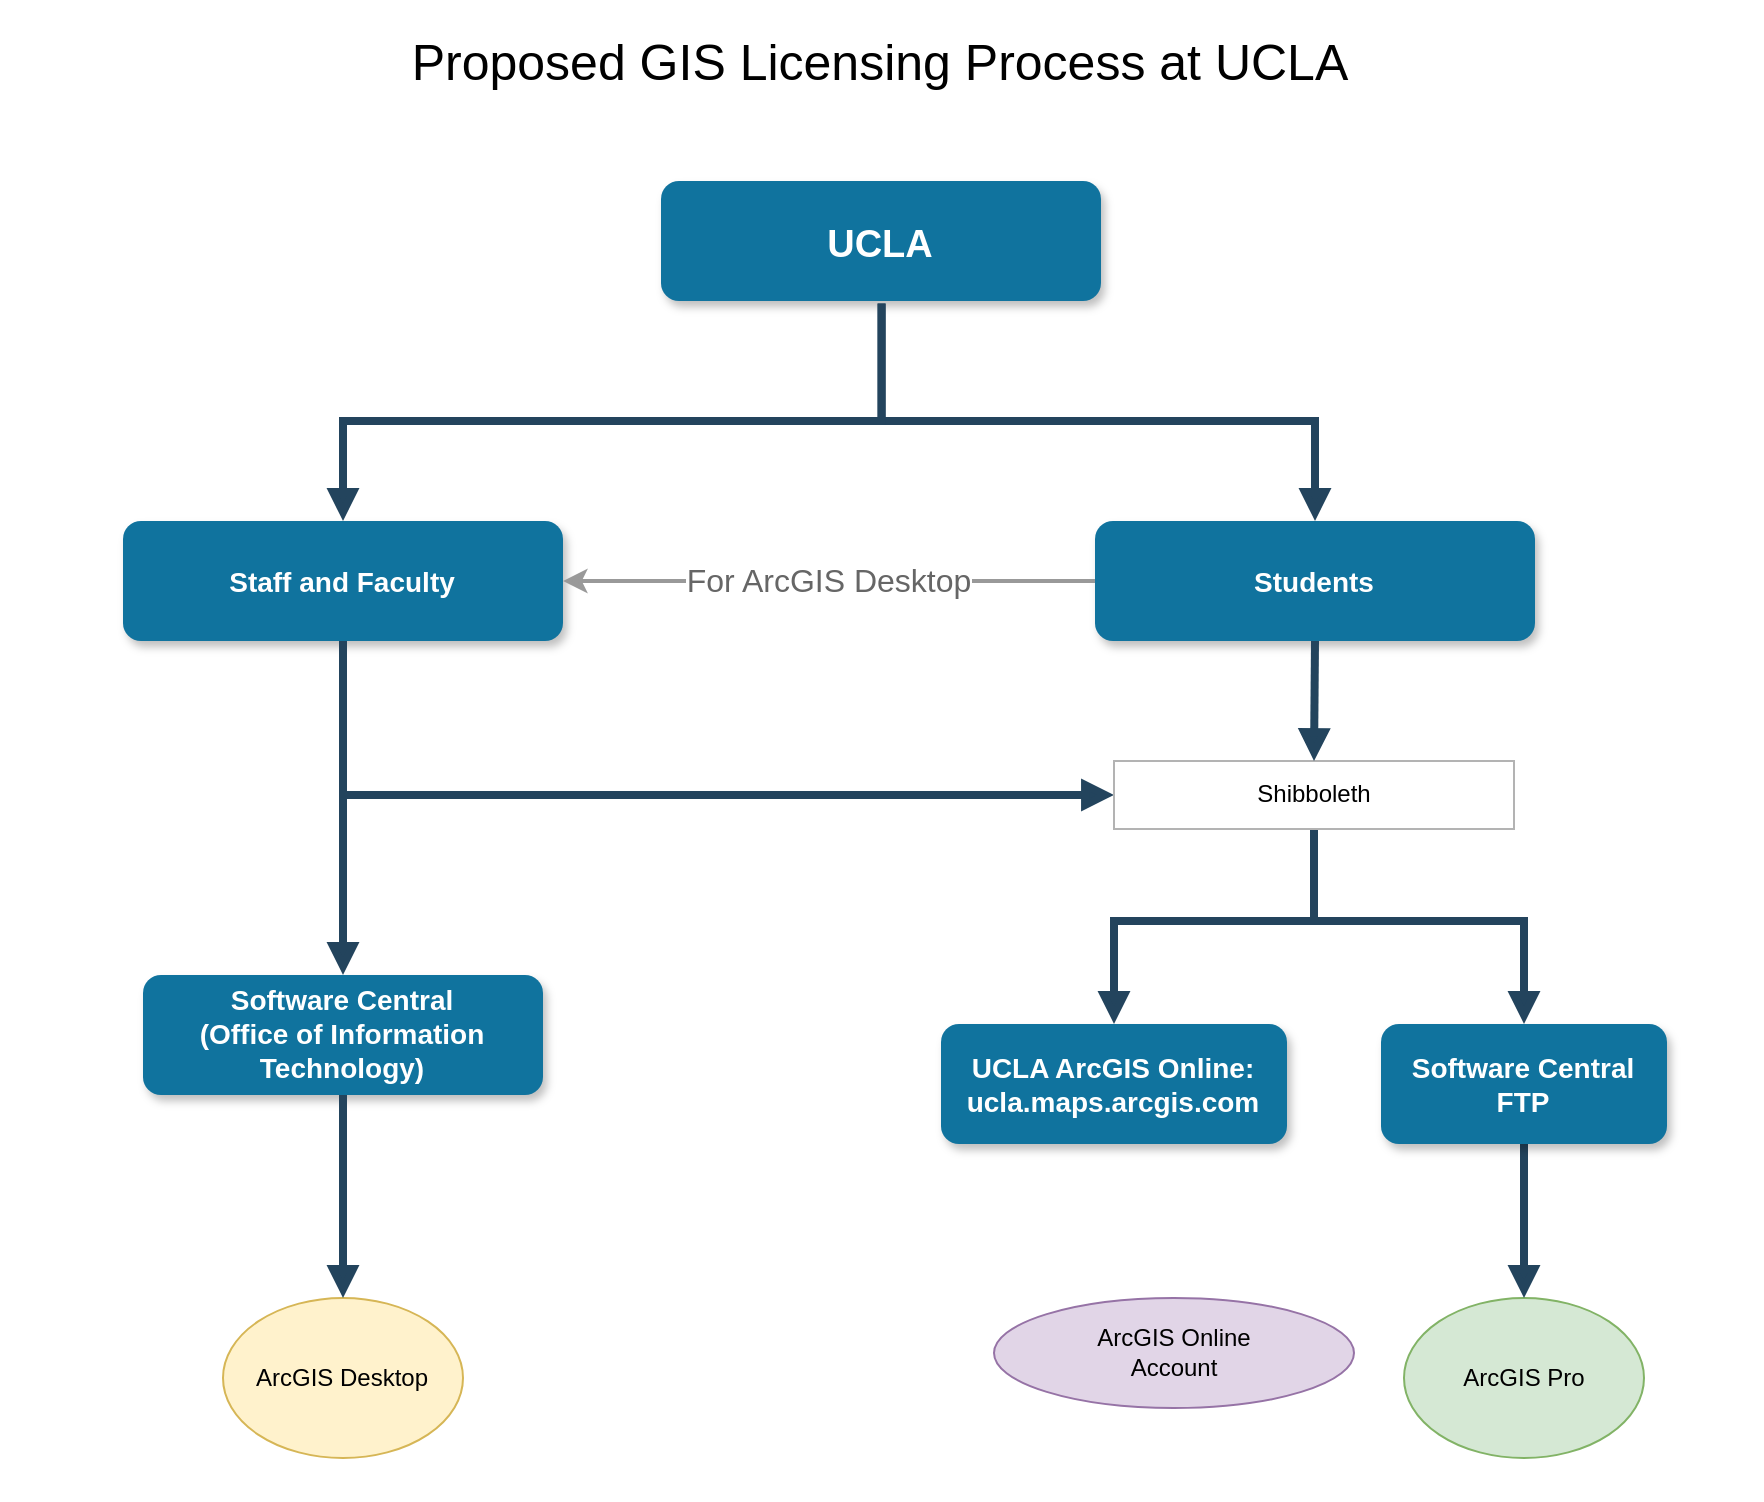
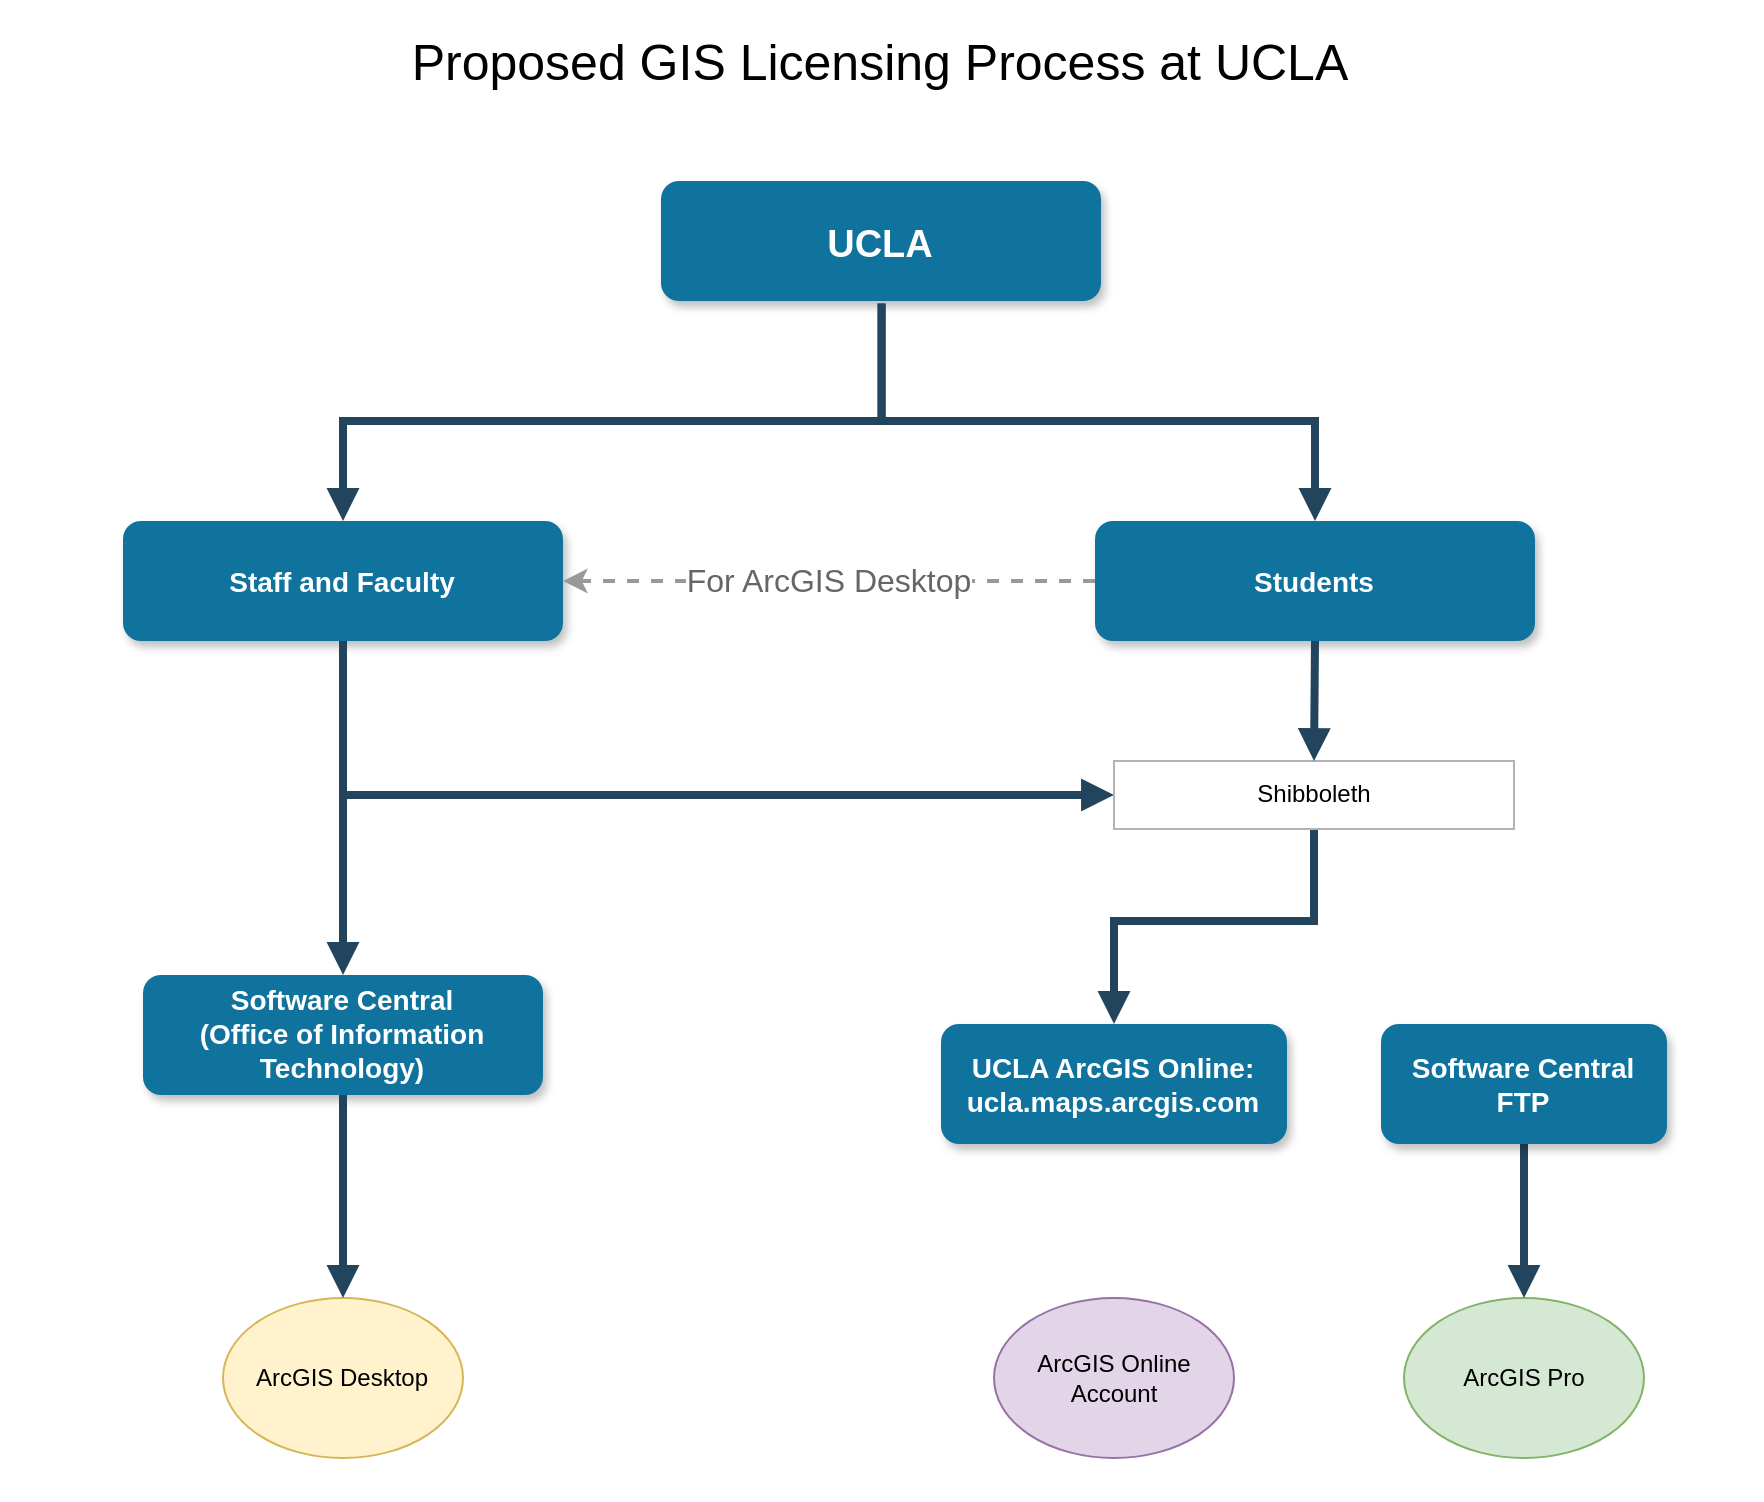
edge "Students" -> "Staff and Faculty": style solid -> dashed
edge "Shibboleth" -> "Software Central FTP": removed
node "ArcGIS Online Account": size 360x110 -> 240x160
